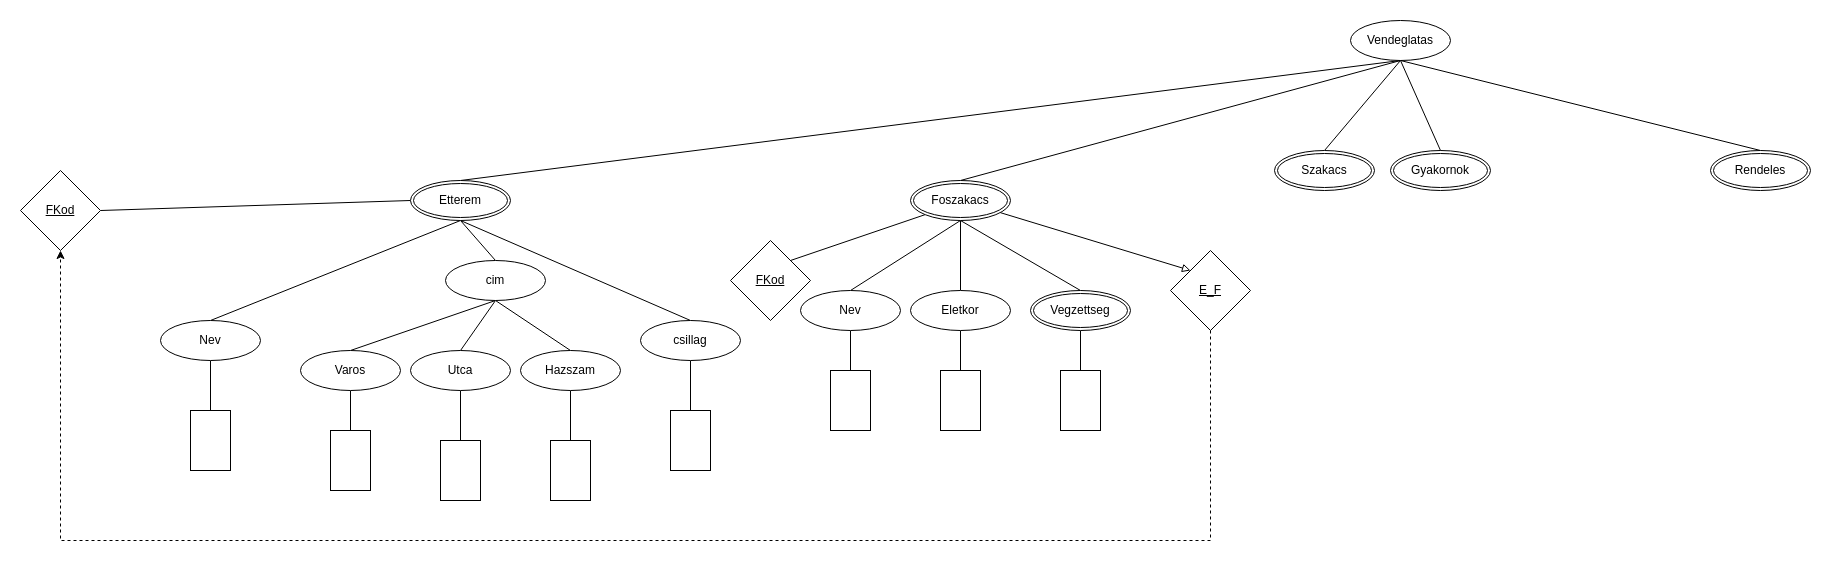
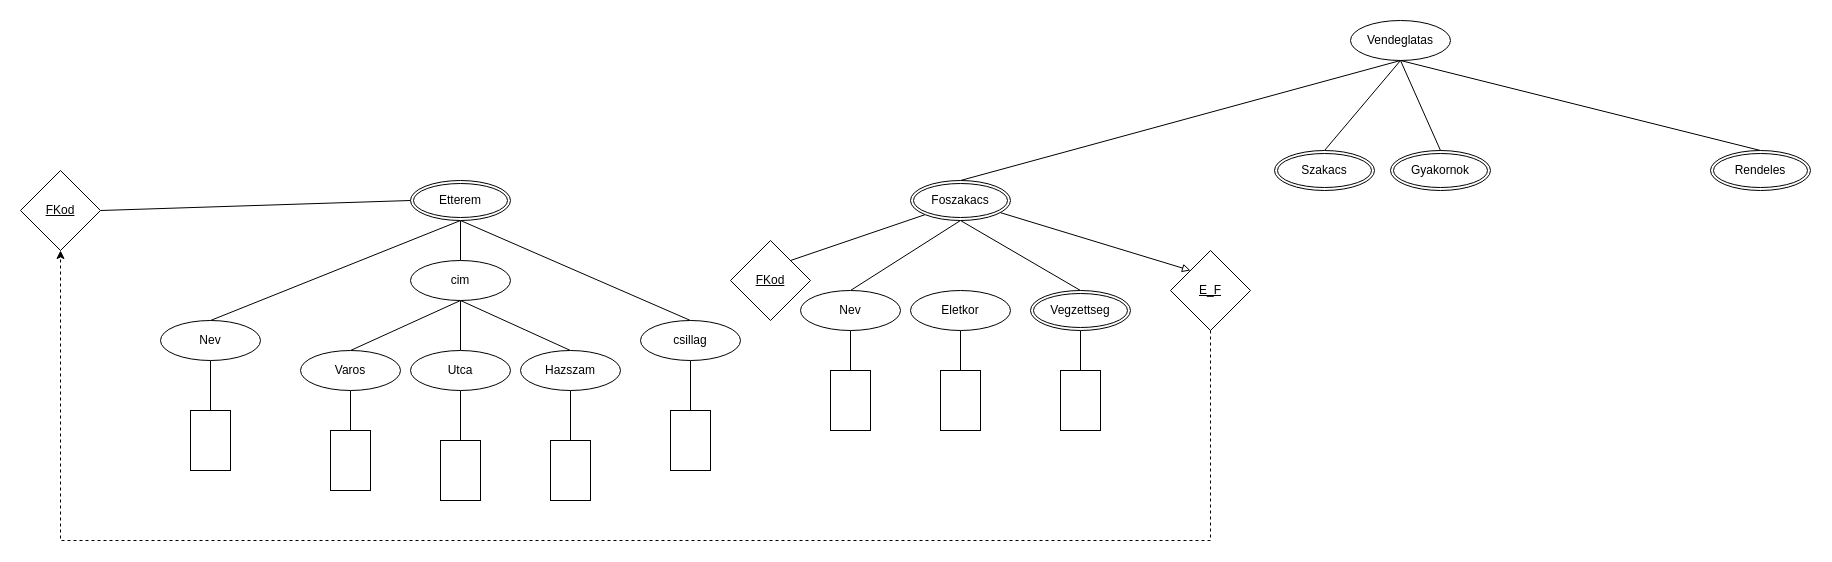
edge "Vendeglatas" -- "Etterem": removed
edge "Foszakacs" -- "Eletkor": removed
node "cim": moved (496, 281) -> (461, 281)
